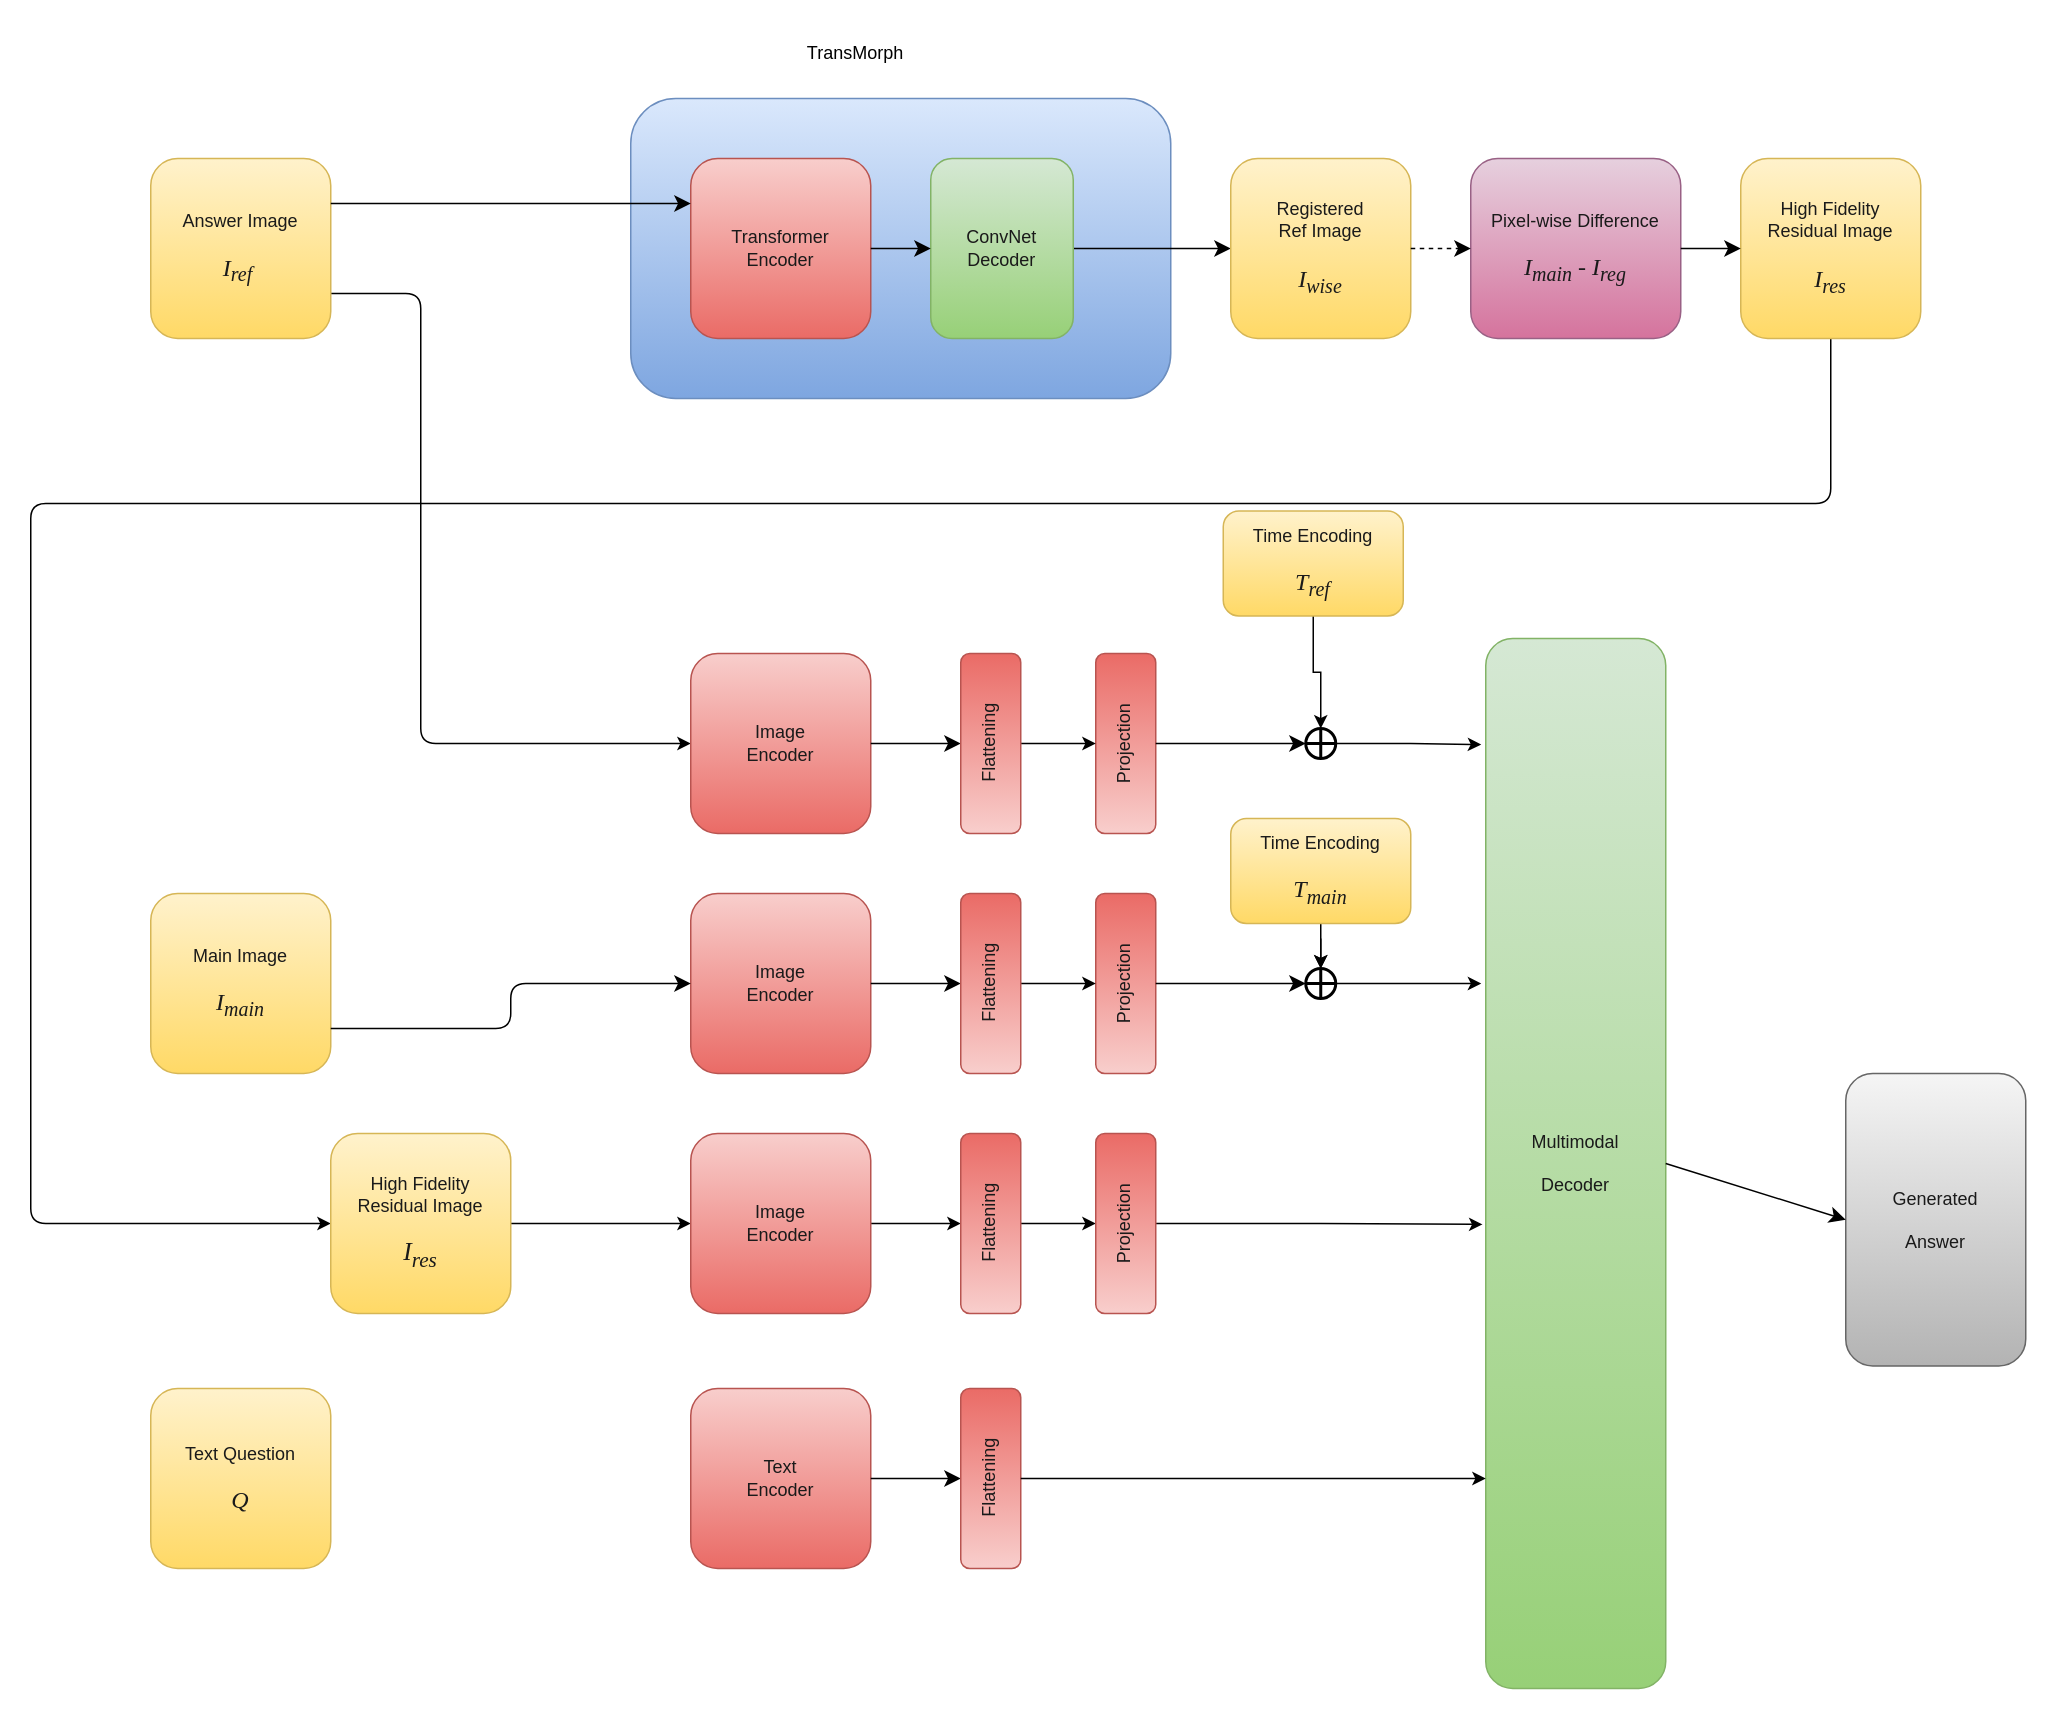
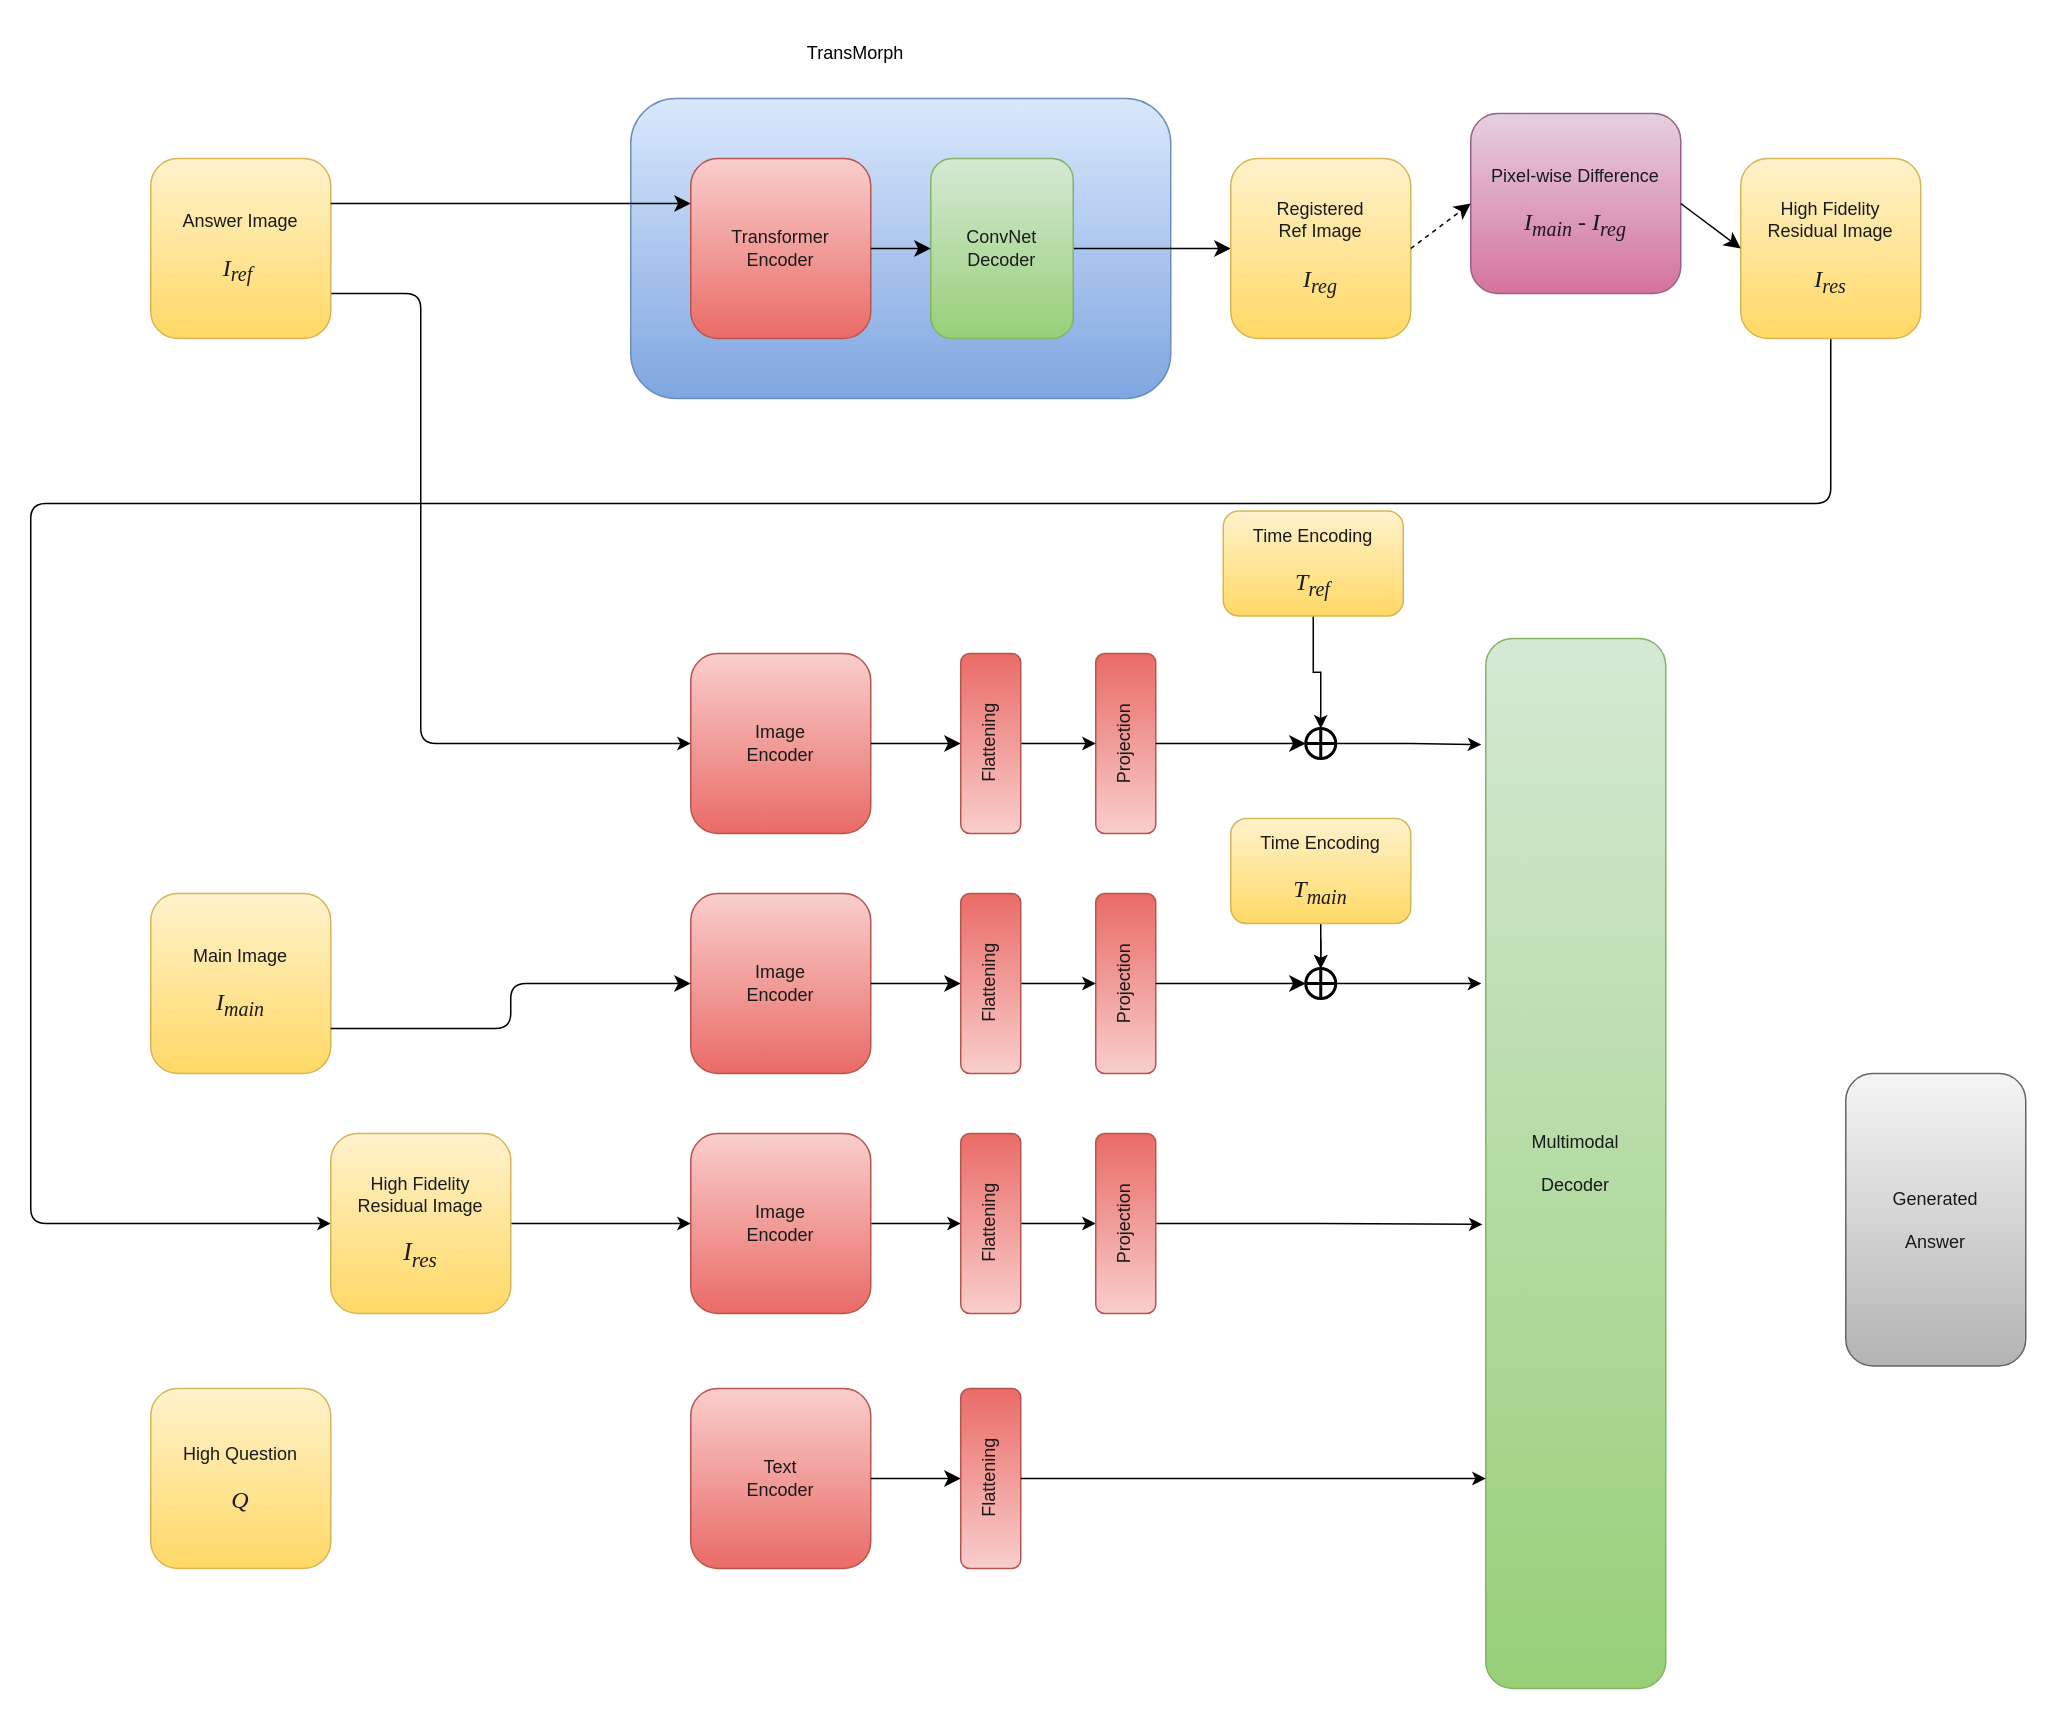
node "Registered Ref Image Iwise": label "Registered Ref Image Iwise" -> "Registered Ref Image Ireg"
node "Pixel-wise Difference Imain - Ireg": moved (1576, 248) -> (1576, 203)
edge "Multimodal Decoder" -> "Generated Answer": removed
node "Text Question Q": label "Text Question Q" -> "High Question Q"
